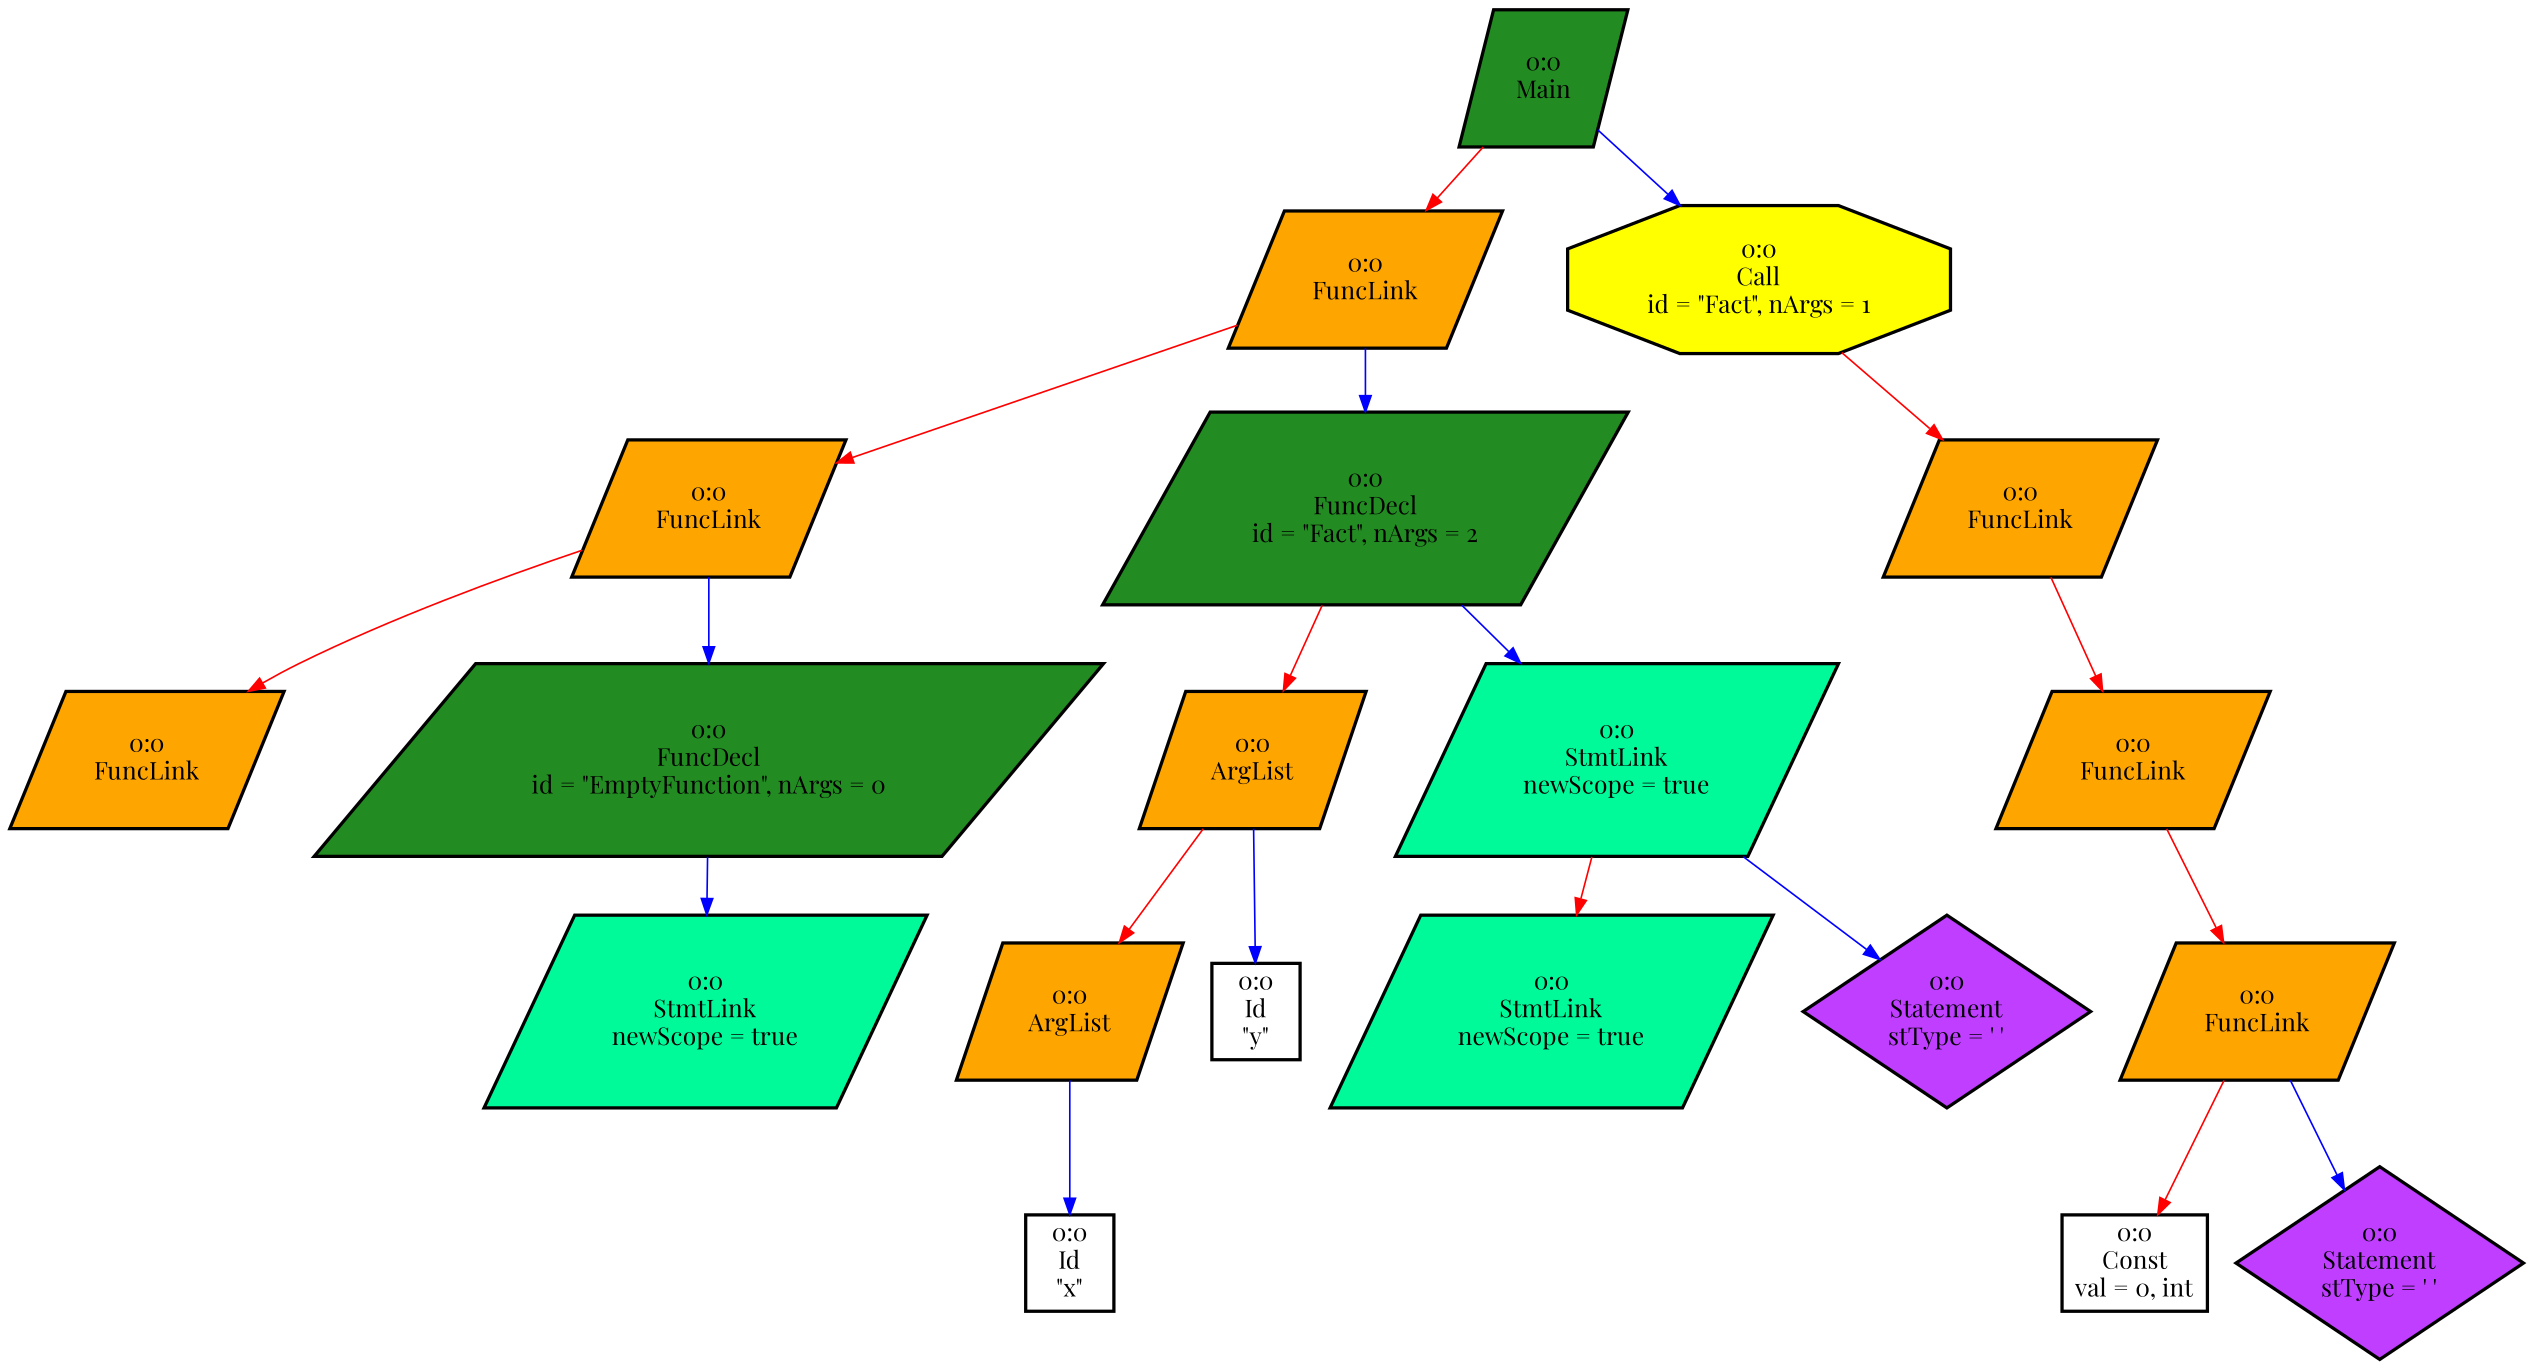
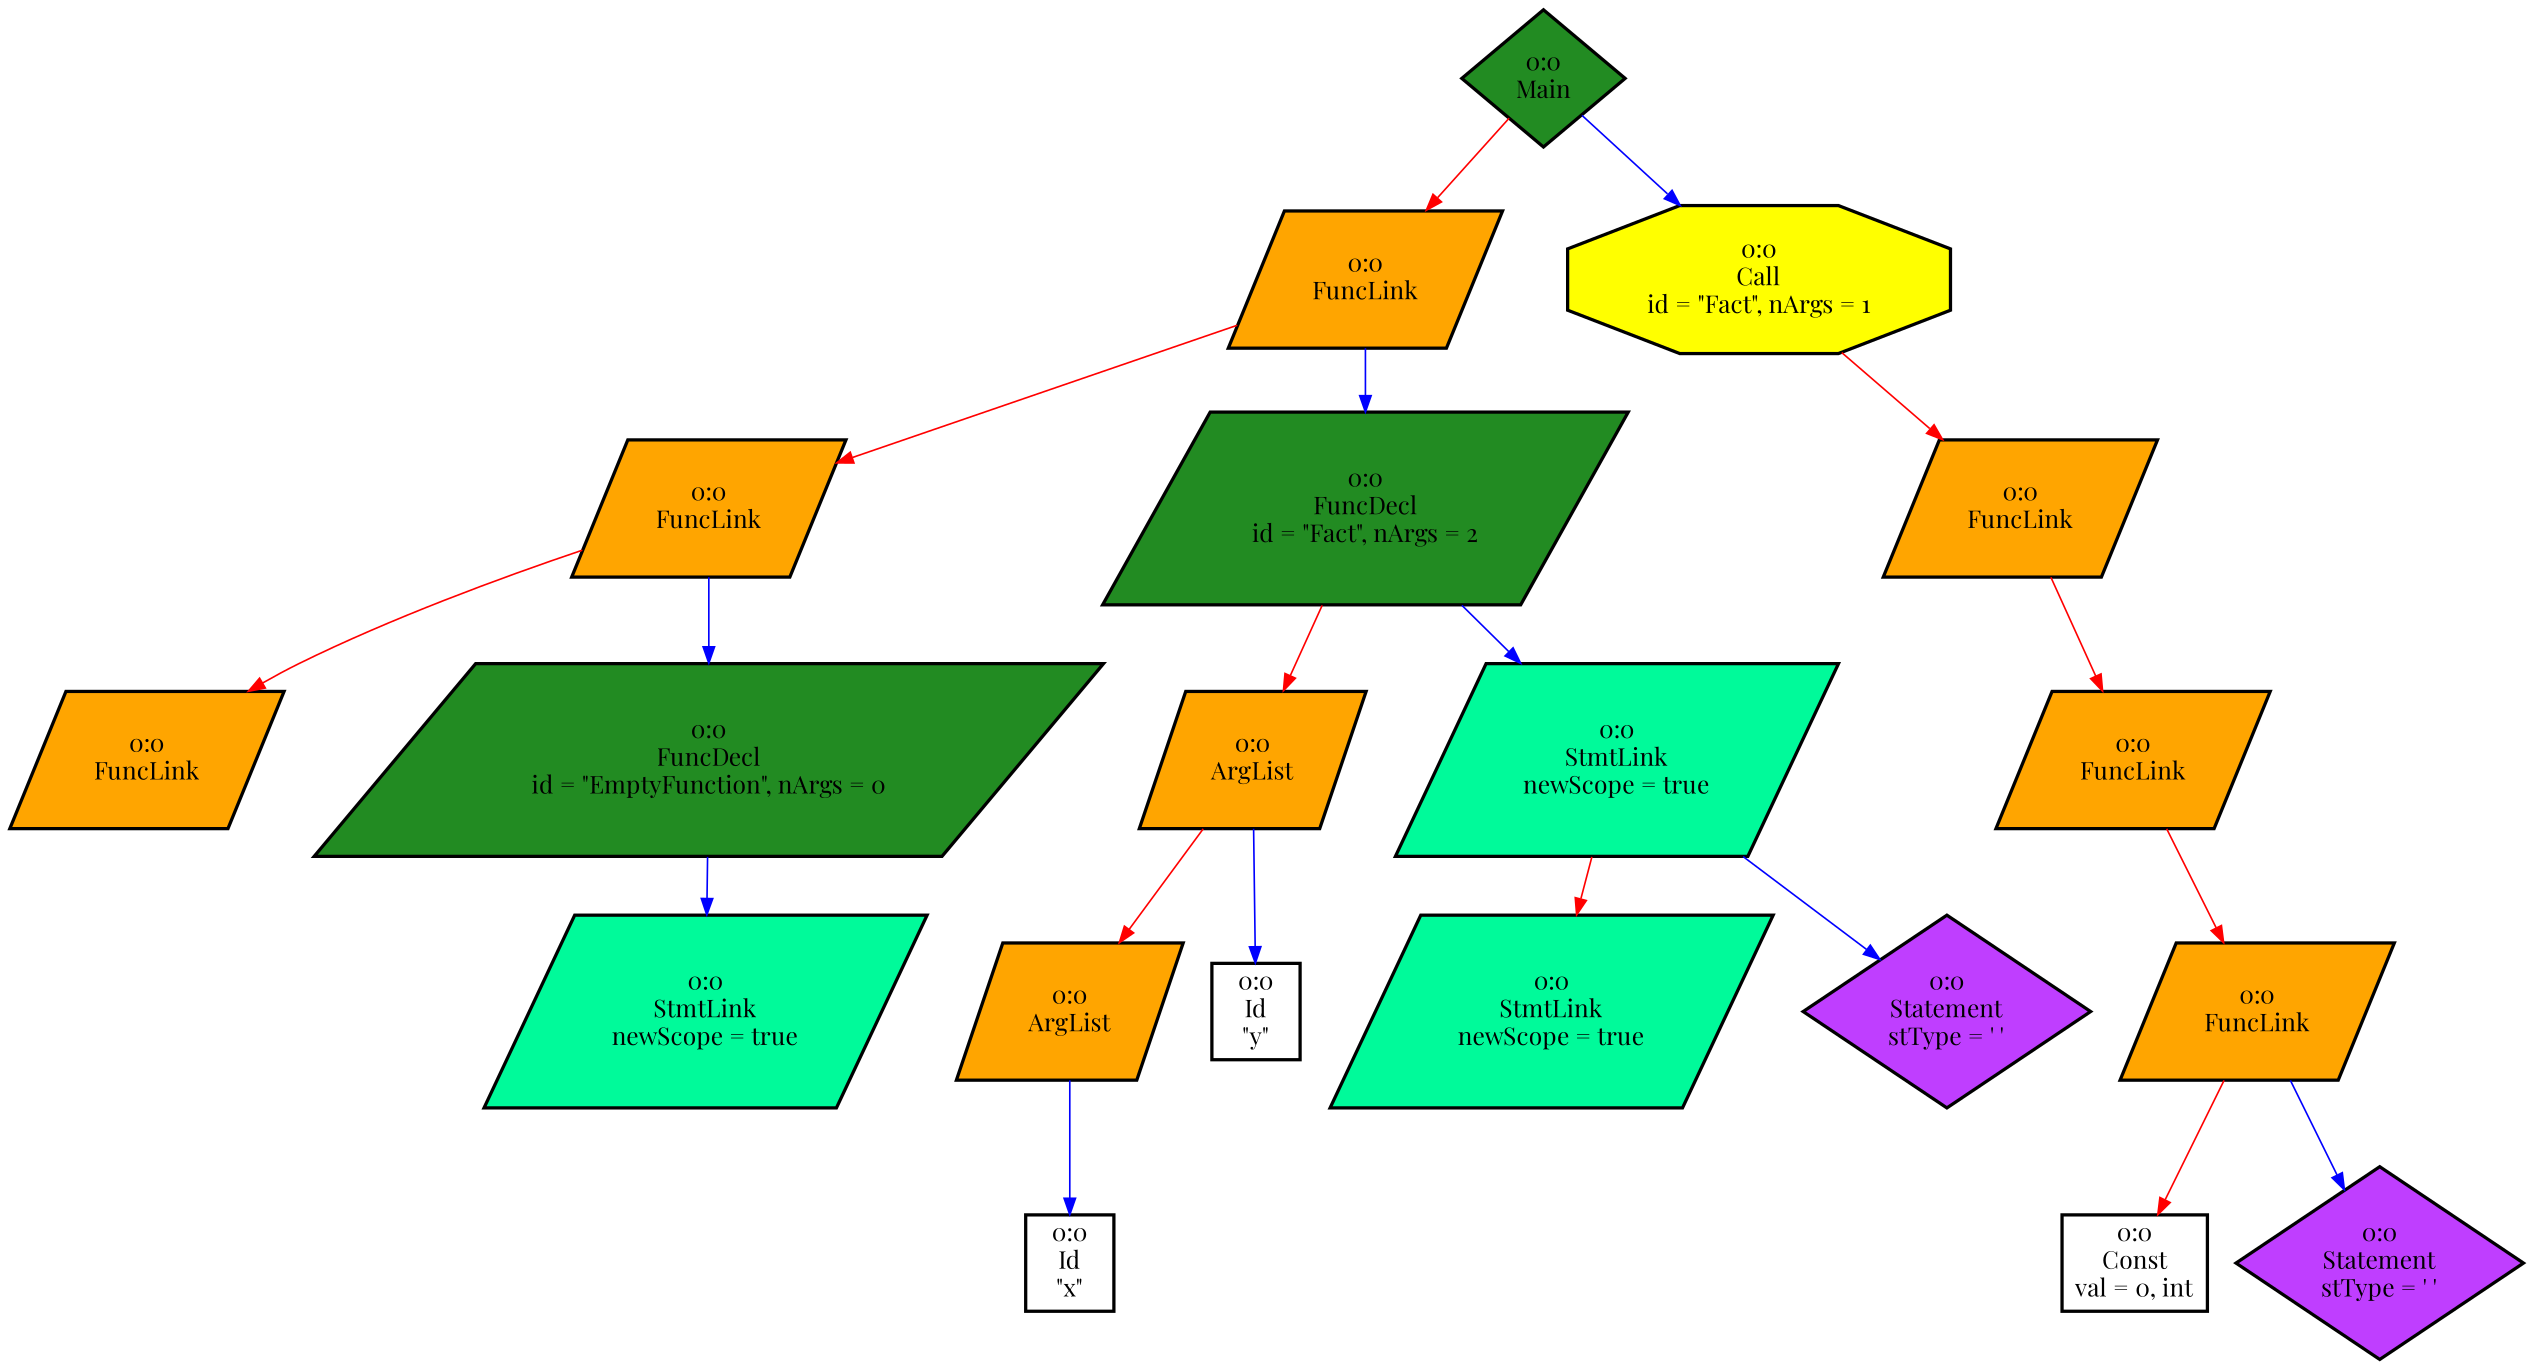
node "0:0 Main": shape parallelogram -> diamond
